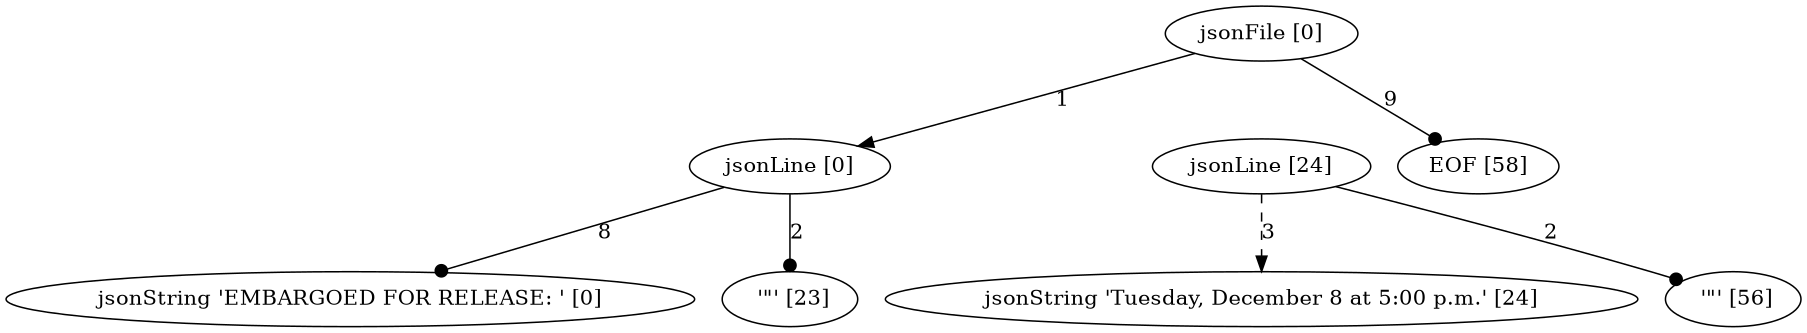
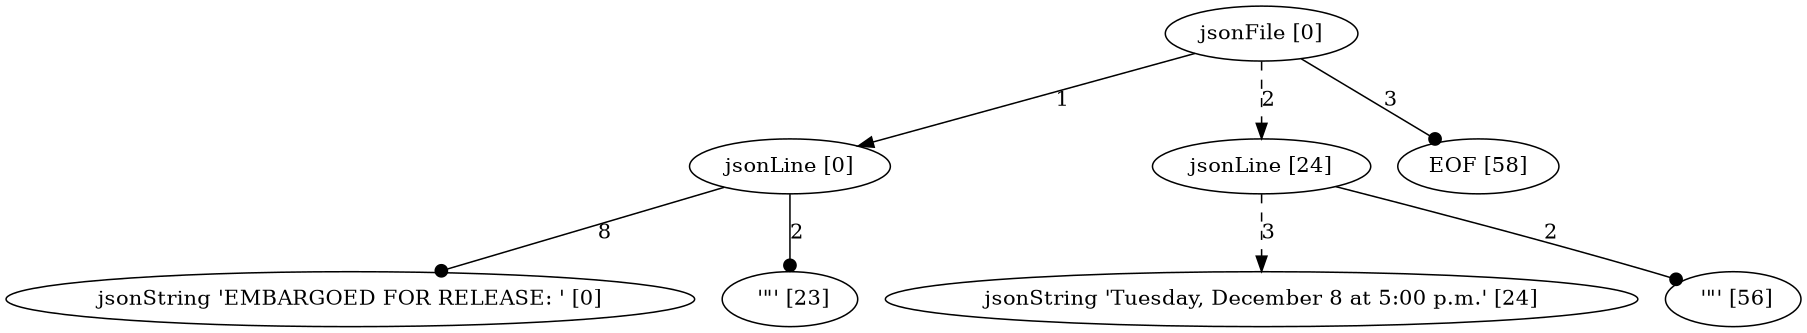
edge "jsonFile [0]" -> "jsonLine [24]": added, label "2"
edge "jsonFile [0]" -> "EOF [58]": label "9" -> "3"
